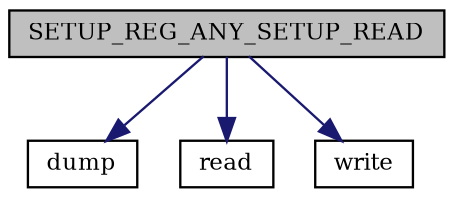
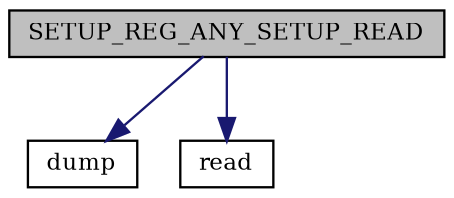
node "write": removed
